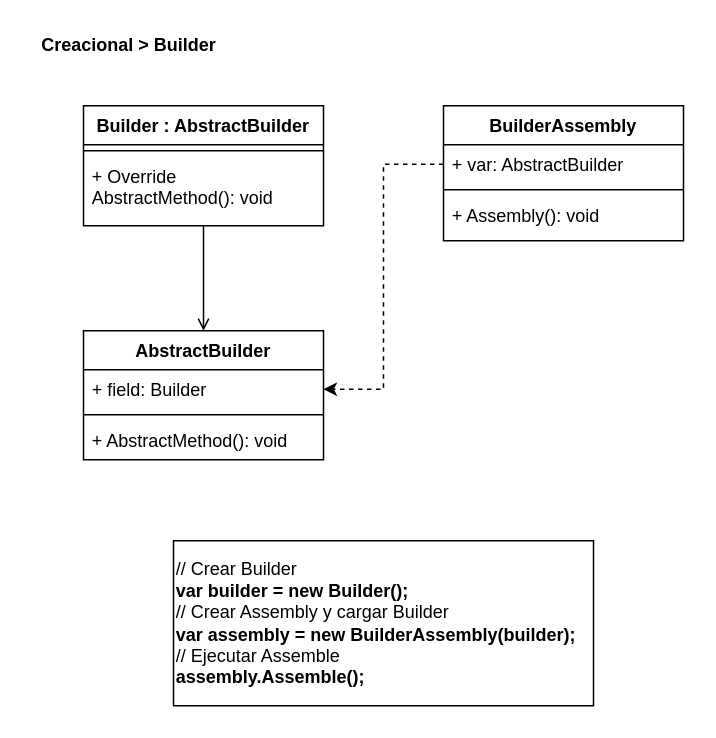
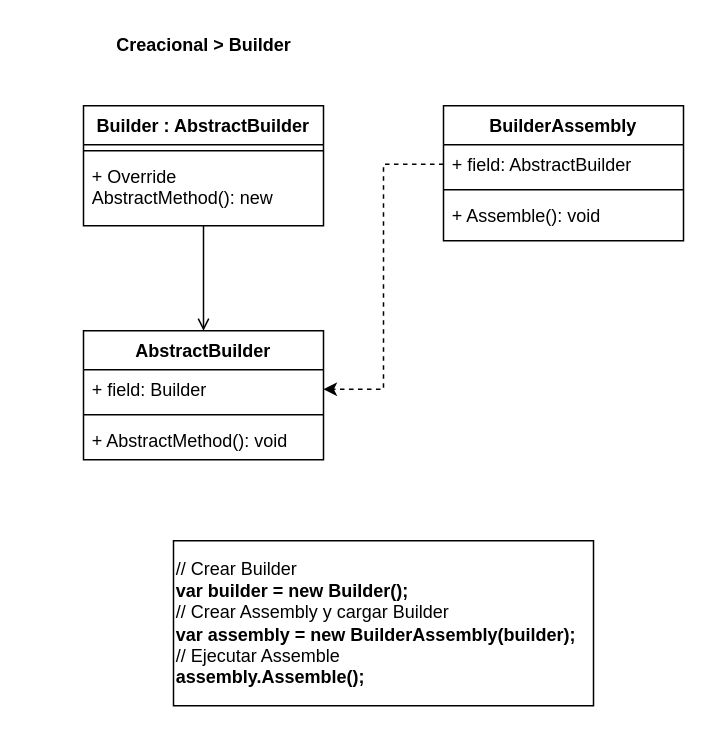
node "Creacional > Builder": moved (128, 46) -> (203, 46)
node "+ var: AbstractBuilder": label "+ var: AbstractBuilder" -> "+ field: AbstractBuilder"
node "+ Override AbstractMethod(): void": label "+ Override AbstractMethod(): void" -> "+ Override AbstractMethod(): new"
node "+ Assembly(): void": label "+ Assembly(): void" -> "+ Assemble(): void"
